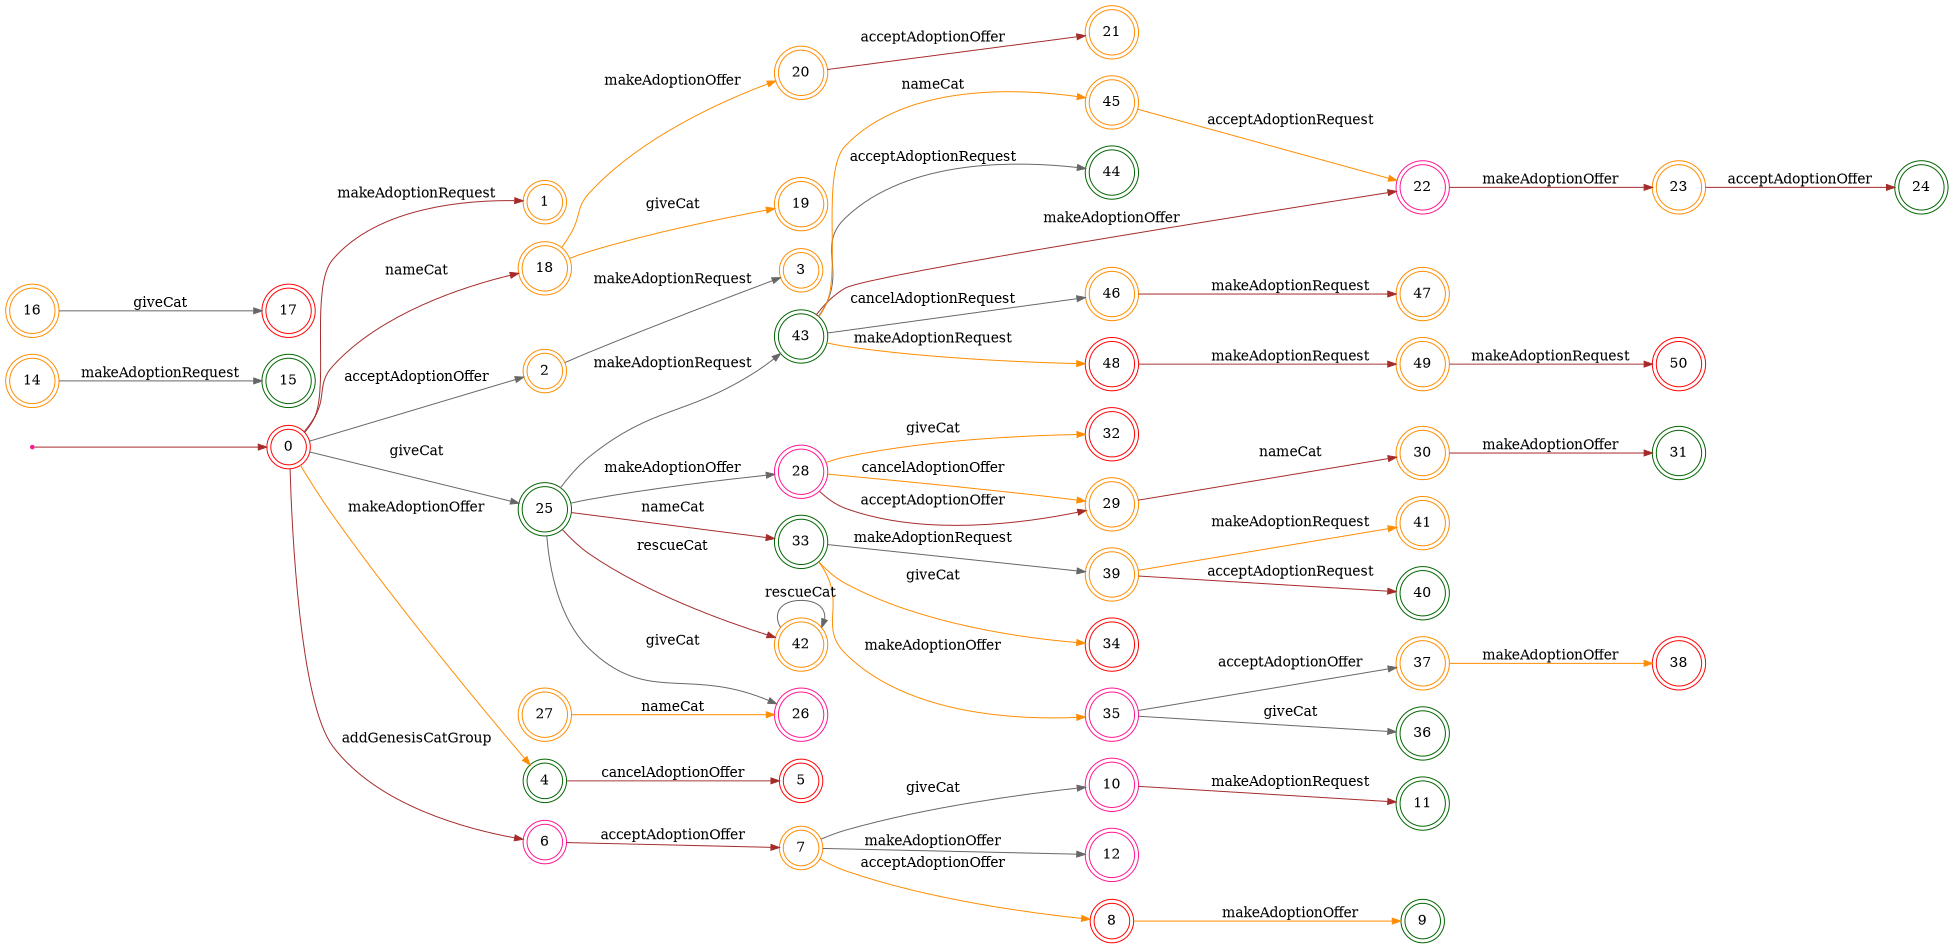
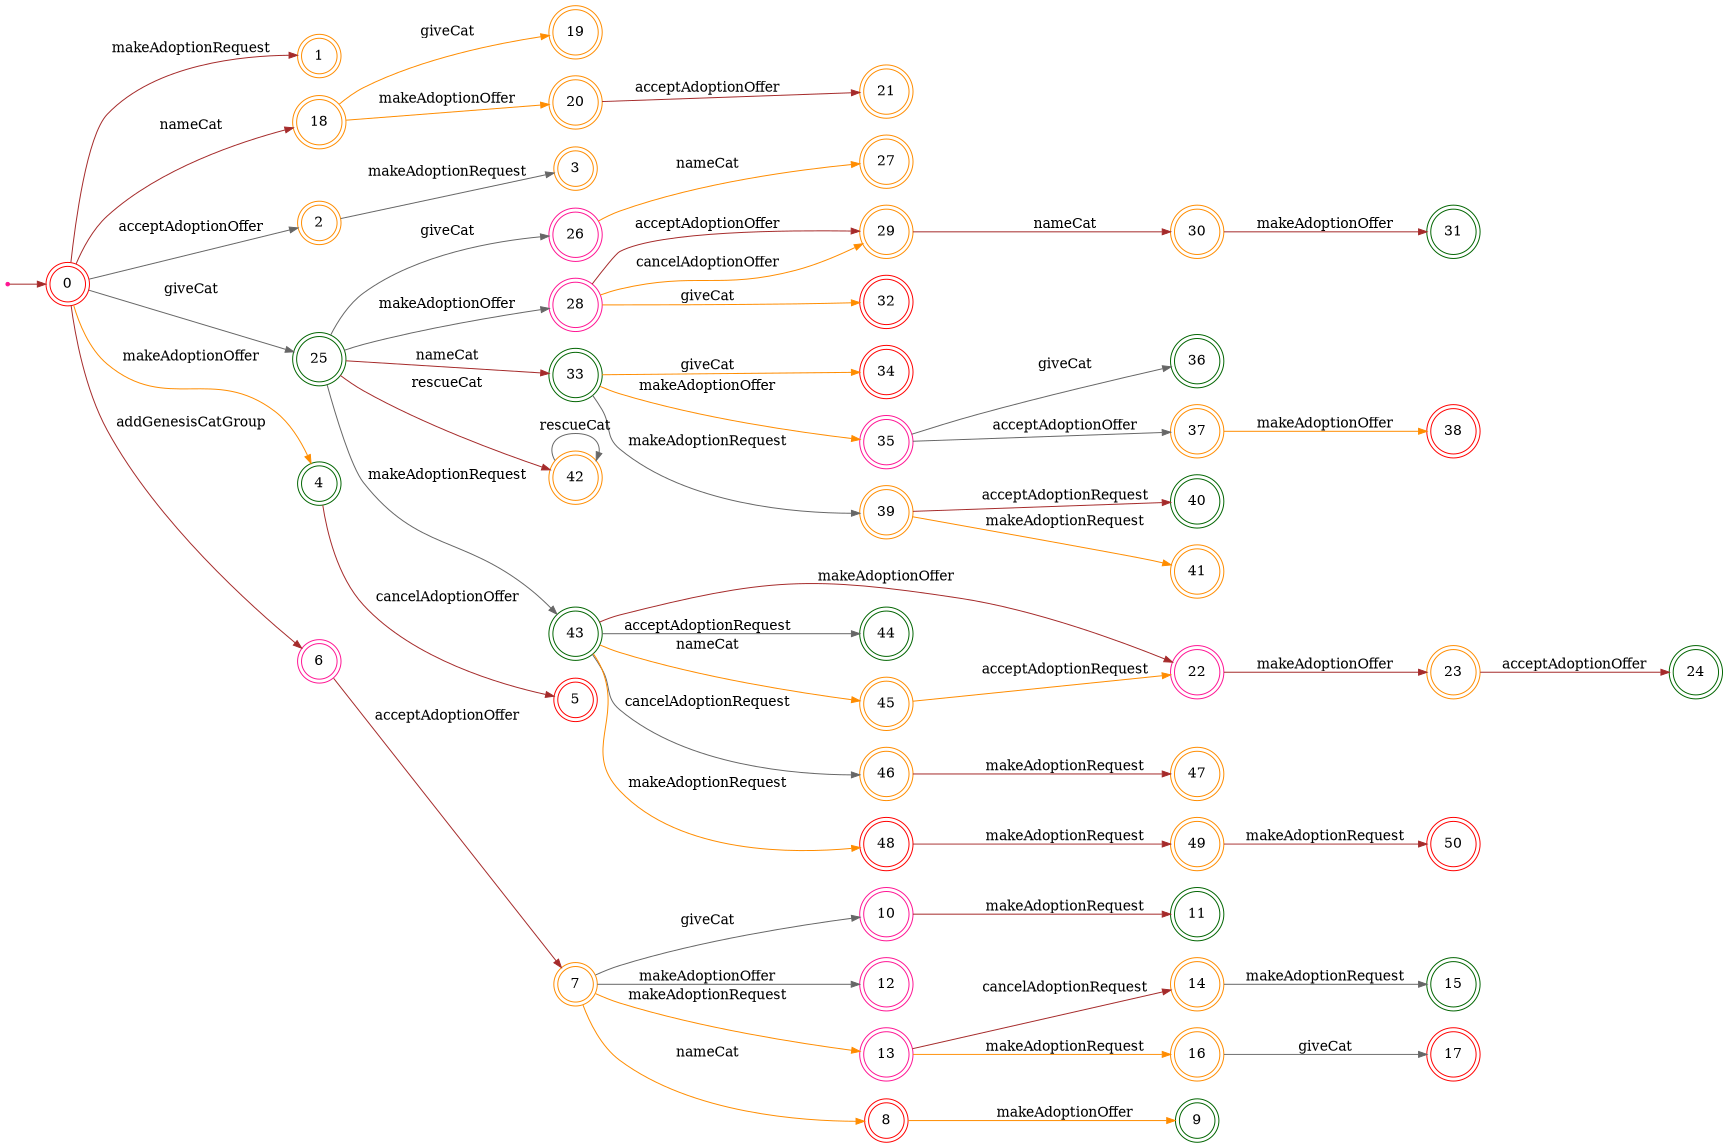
edge "27" -> "26": reversed
edge "7" -> "8": label " acceptAdoptionOffer " -> " nameCat "
node "13": added
